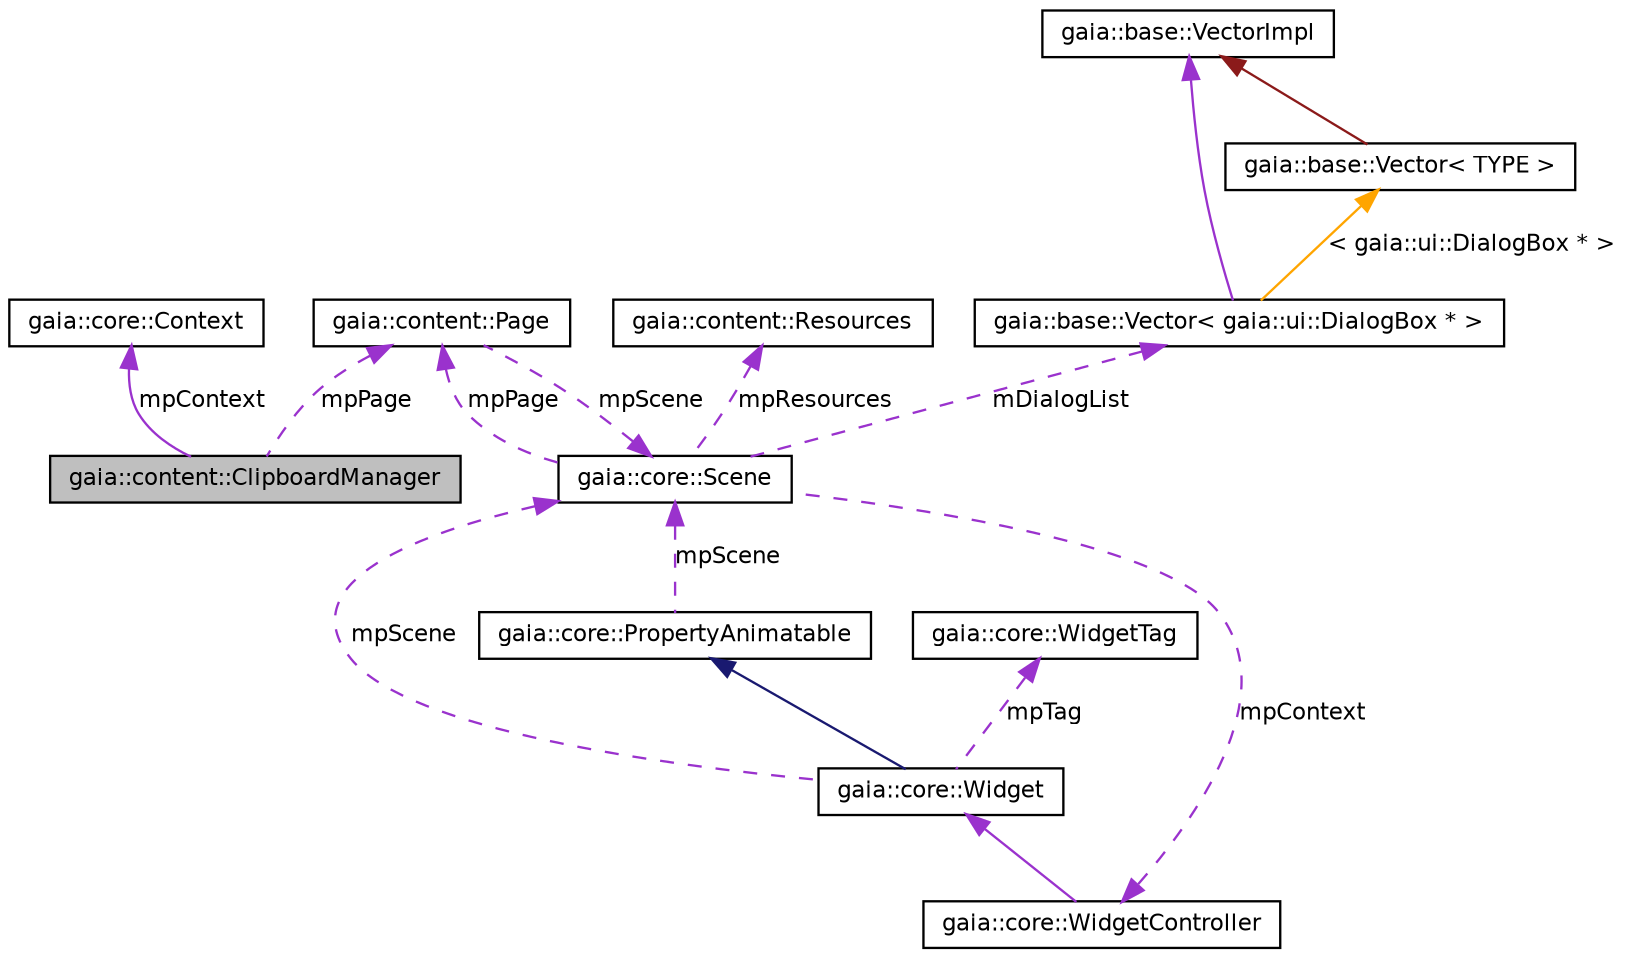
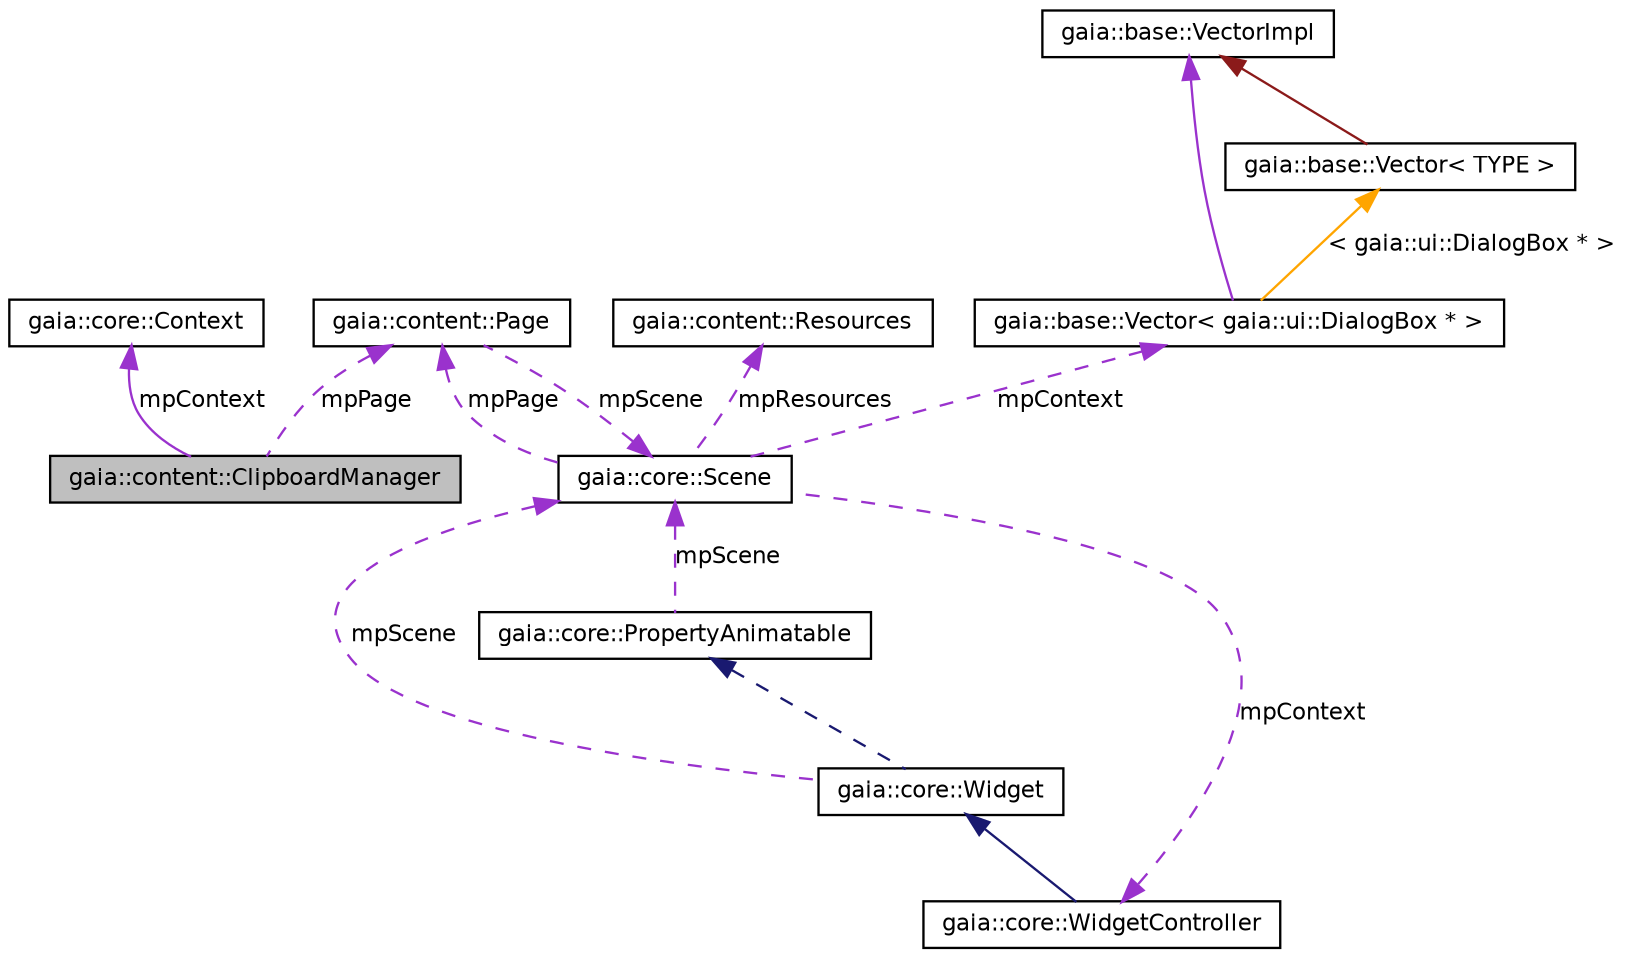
edge "gaia::core::Scene" -> "gaia::base::Vector< gaia::ui::DialogBox * >": label "mDialogList" -> "mpContext"
node "gaia::core::WidgetTag": removed
edge "gaia::core::Widget" -> "gaia::core::PropertyAnimatable": style solid -> dashed
edge "gaia::core::WidgetController" -> "gaia::core::Widget": color darkorchid3 -> midnightblue
